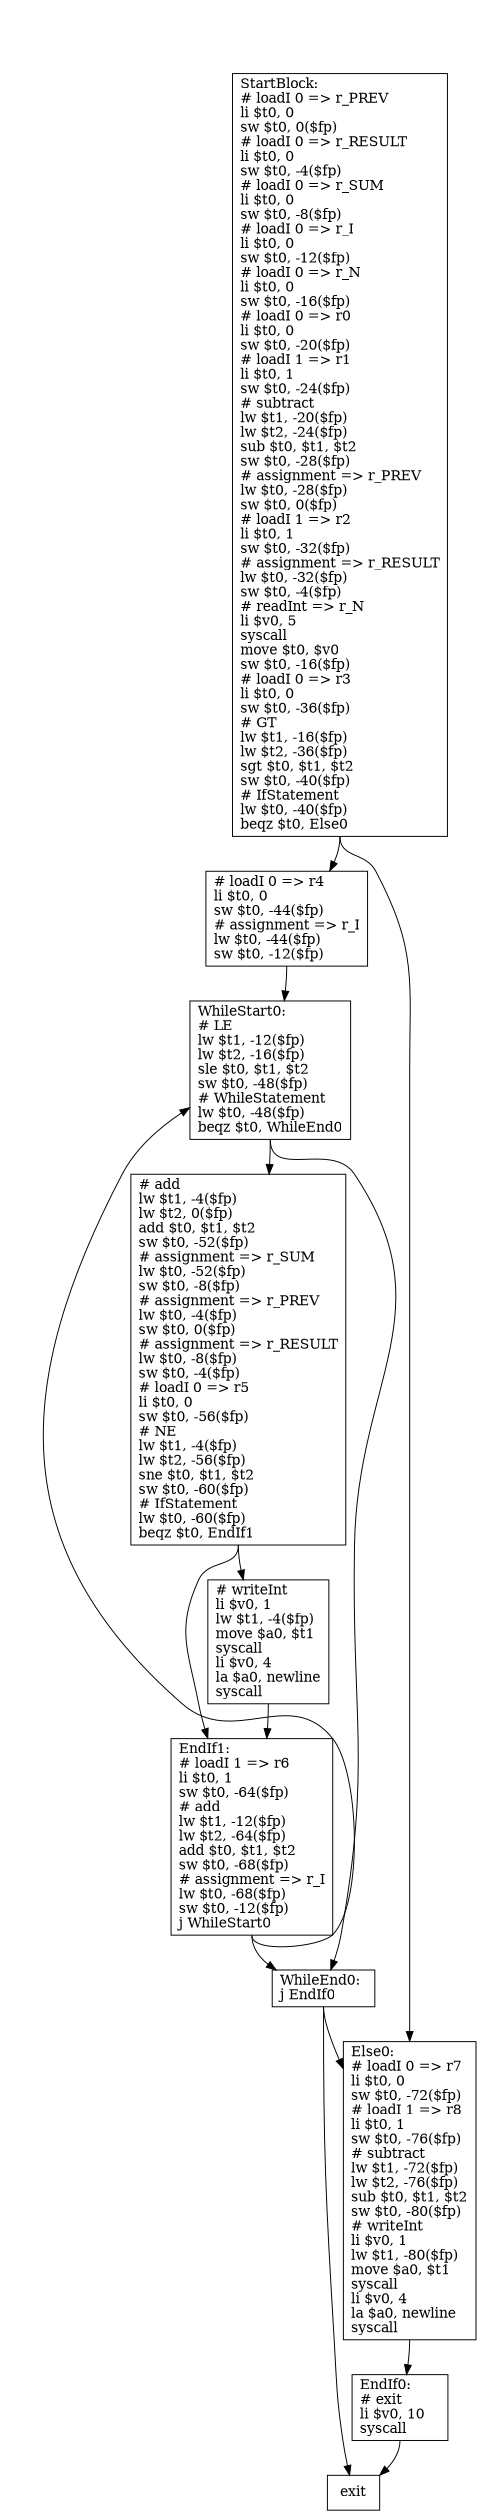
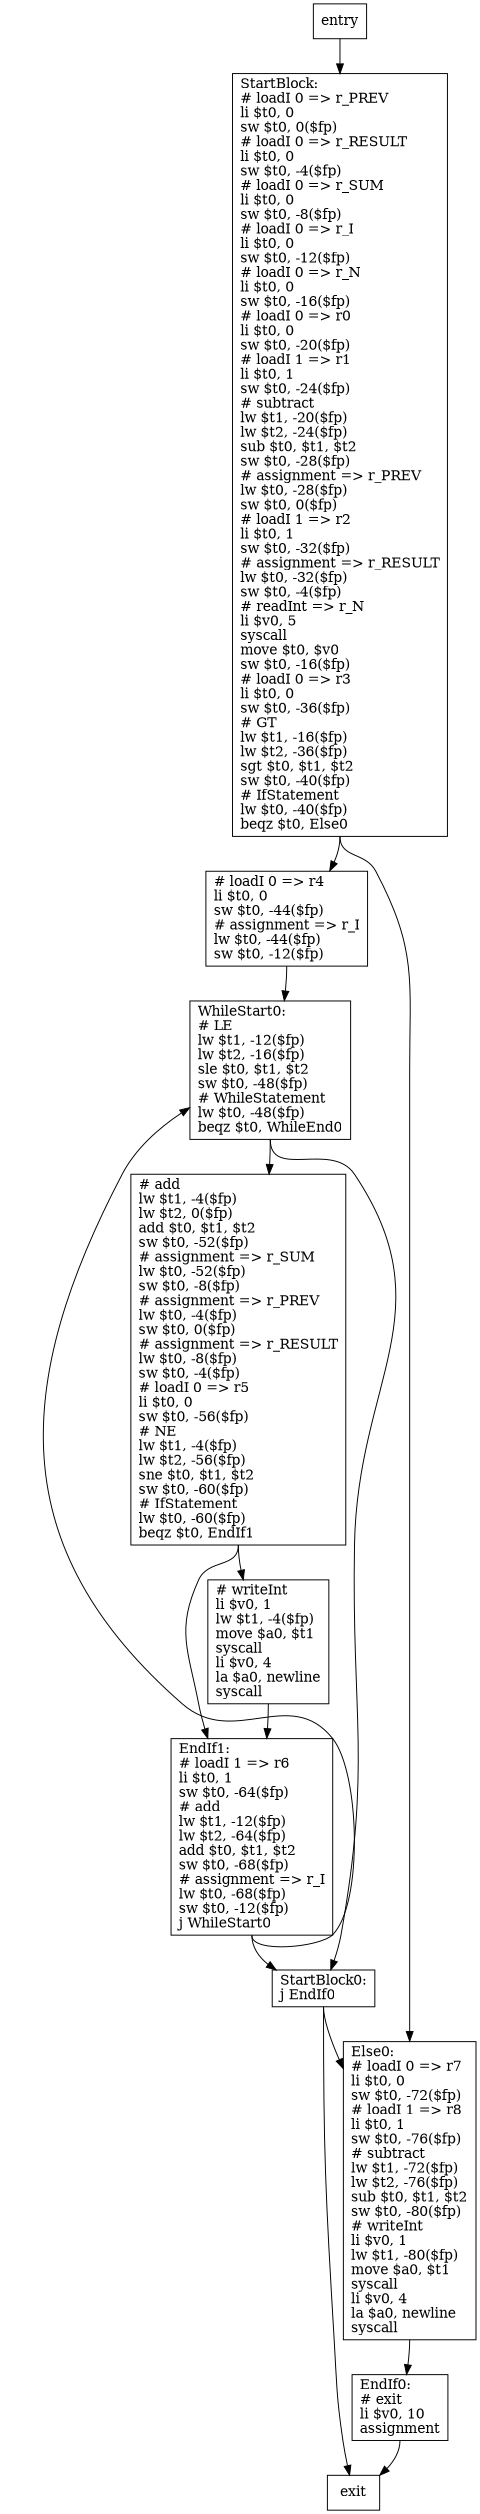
node "entry": added
node "WhileEnd0: j EndIf0": label "WhileEnd0: j EndIf0" -> "StartBlock0: j EndIf0"
node "EndIf0: # exit li $v0, 10 syscall": label "EndIf0: # exit li $v0, 10 syscall" -> "EndIf0: # exit li $v0, 10 assignment"
